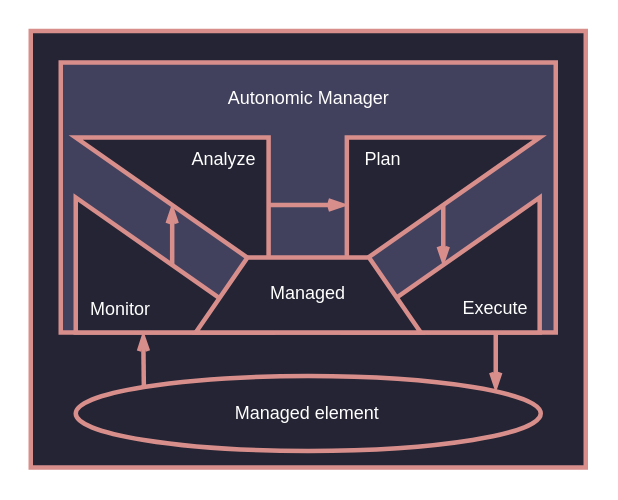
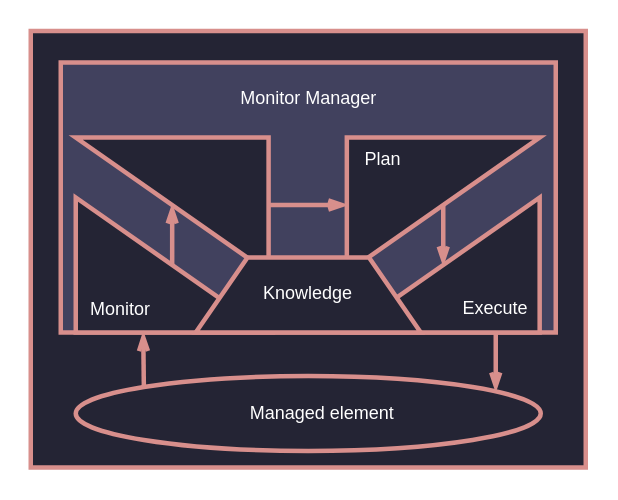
node "Autonomic Manager": label "Autonomic Manager" -> "Monitor Manager"
node "Analyze": removed
node "Managed": label "Managed" -> "Knowledge"
node "Managed element": moved (308, 413) -> (323, 413)
